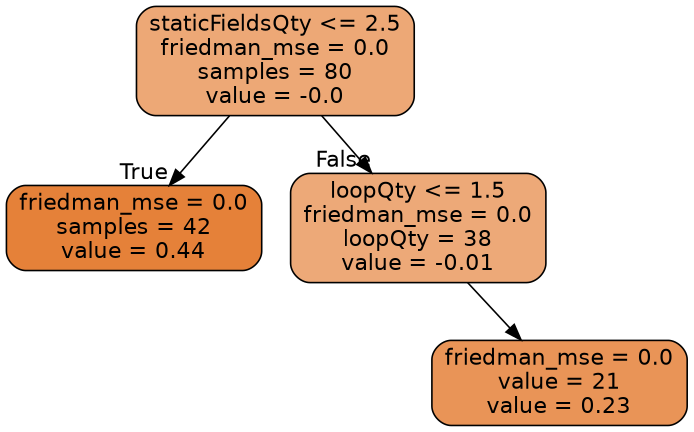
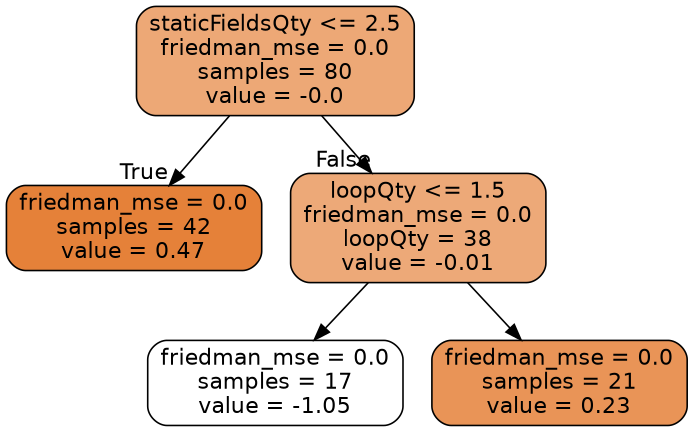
node "friedman_mse = 0.0 samples = 42 value = 0.44": label "friedman_mse = 0.0 samples = 42 value = 0.44" -> "friedman_mse = 0.0 samples = 42 value = 0.47"
node "friedman_mse = 0.0 samples = 17 value = -1.05": added
node "friedman_mse = 0.0 value = 21 value = 0.23": label "friedman_mse = 0.0 value = 21 value = 0.23" -> "friedman_mse = 0.0 samples = 21 value = 0.23"
